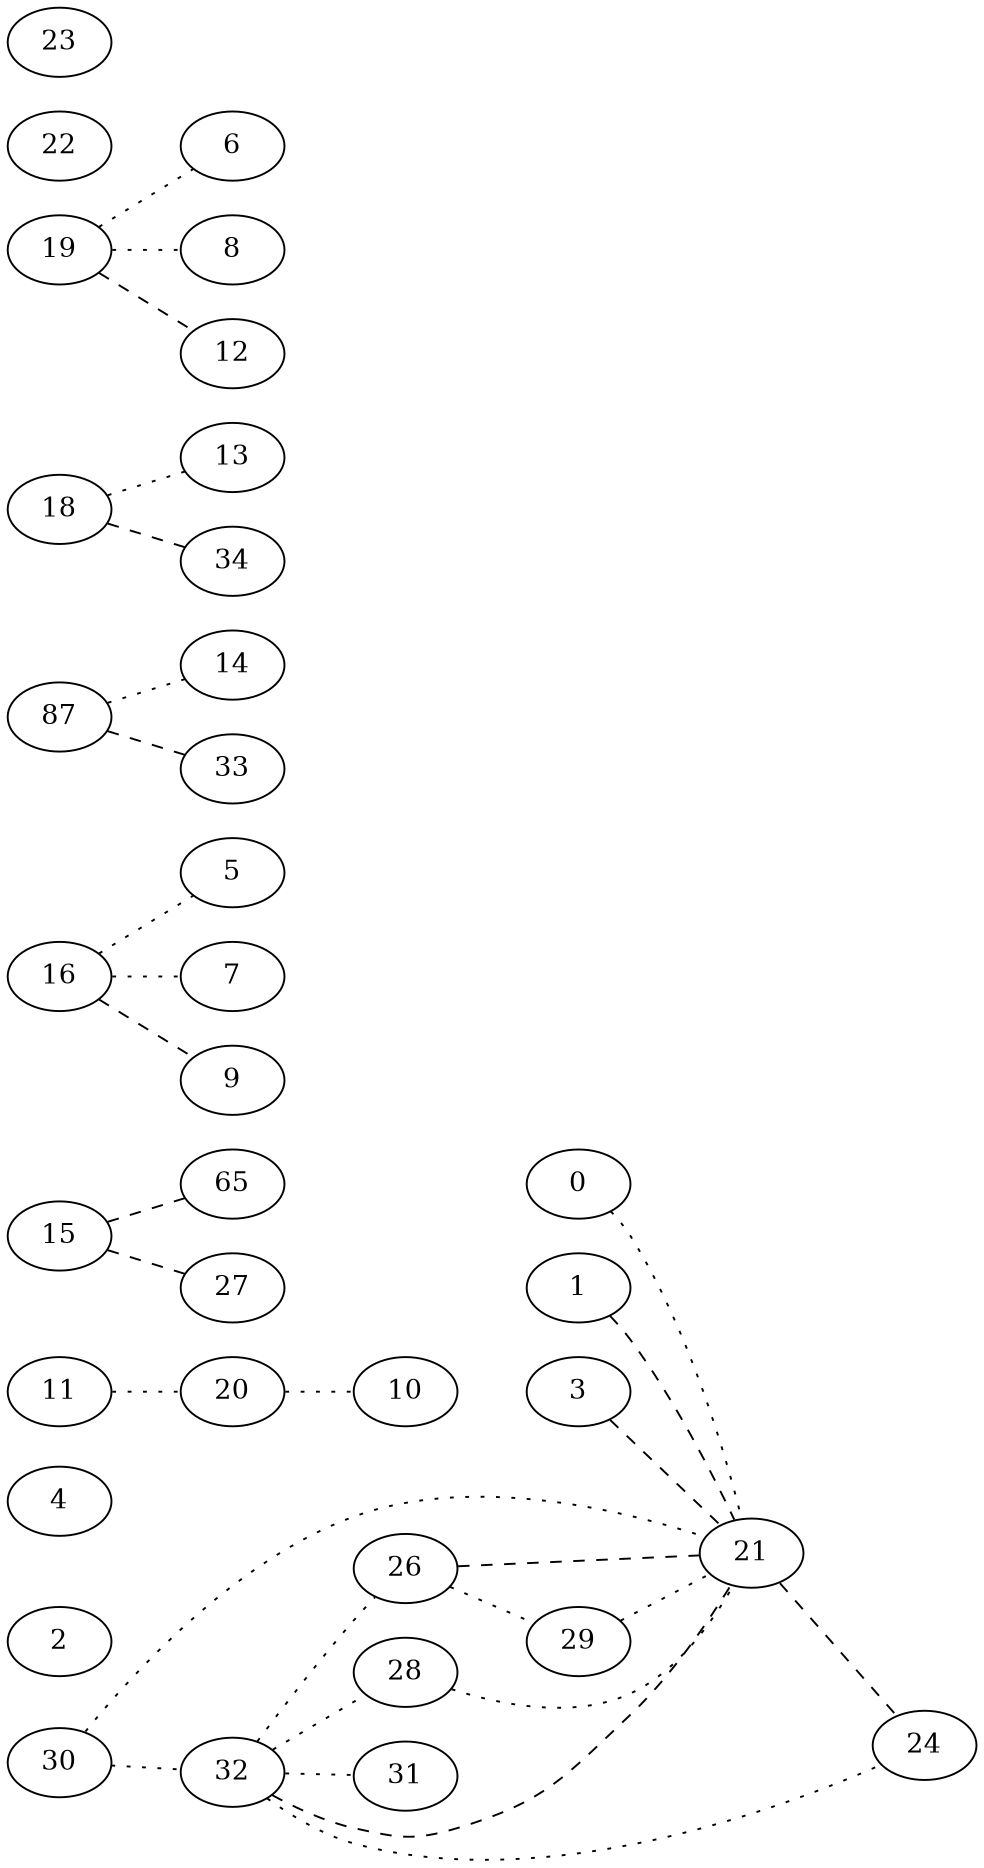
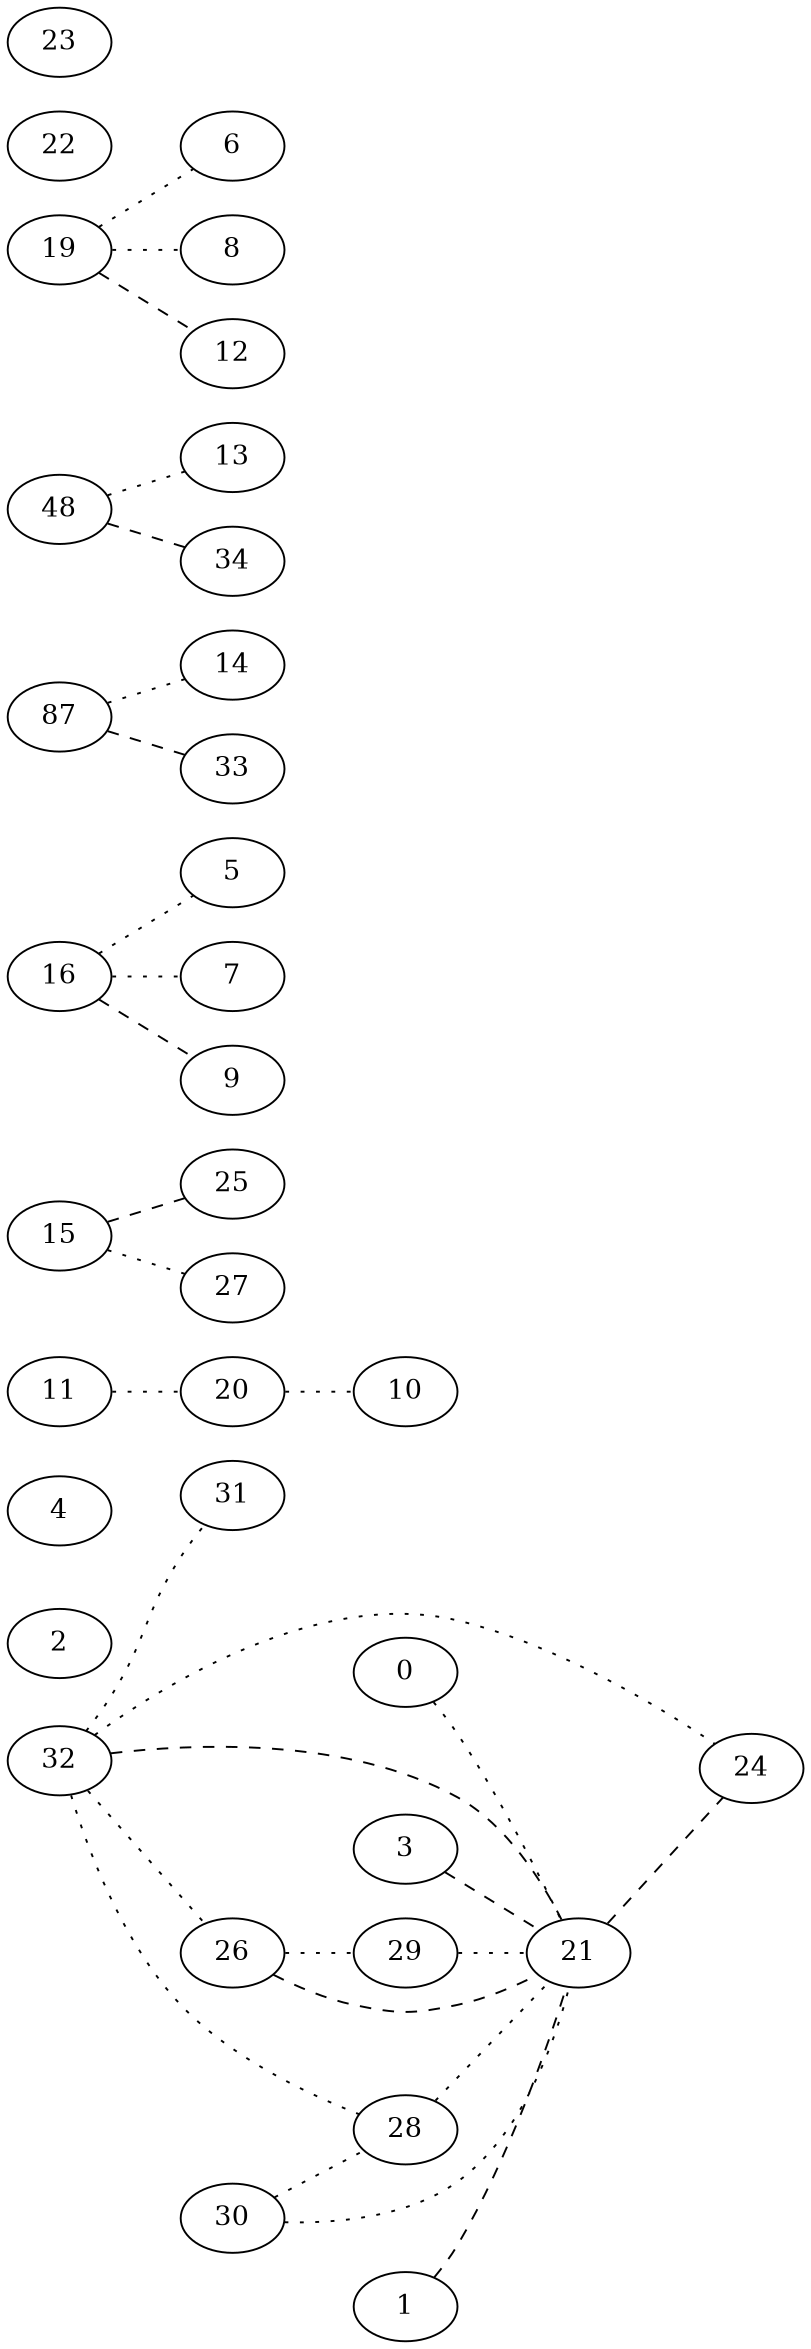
node "18": label "18" -> "48"
node "65": label "65" -> "25"
edge "15" -- "27": style dashed -> dotted
edge "30" -- "32": now "30" -- "28"
